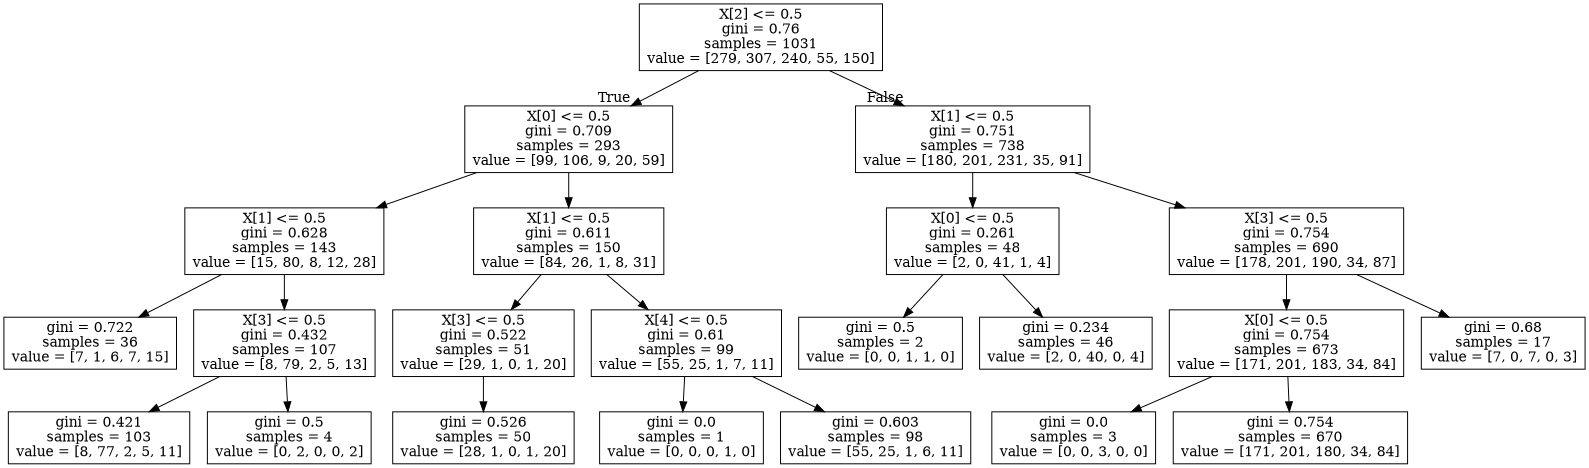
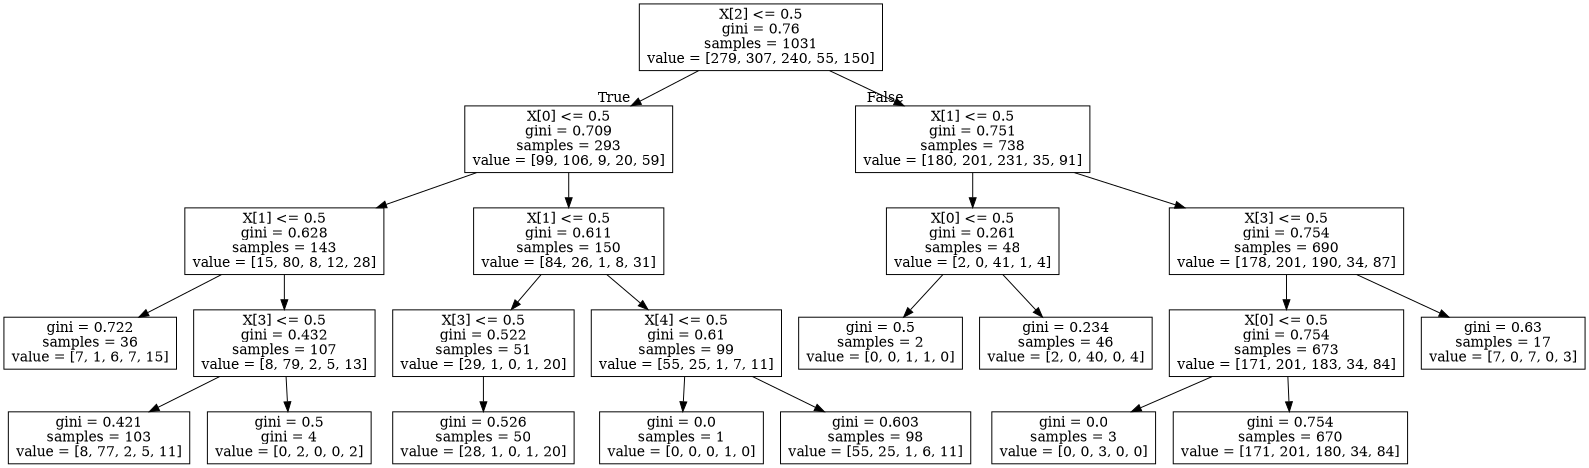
node "gini = 0.68 samples = 17 value = [7, 0, 7, 0, 3]": label "gini = 0.68 samples = 17 value = [7, 0, 7, 0, 3]" -> "gini = 0.63 samples = 17 value = [7, 0, 7, 0, 3]"
node "gini = 0.5 samples = 4 value = [0, 2, 0, 0, 2]": label "gini = 0.5 samples = 4 value = [0, 2, 0, 0, 2]" -> "gini = 0.5 gini = 4 value = [0, 2, 0, 0, 2]"
